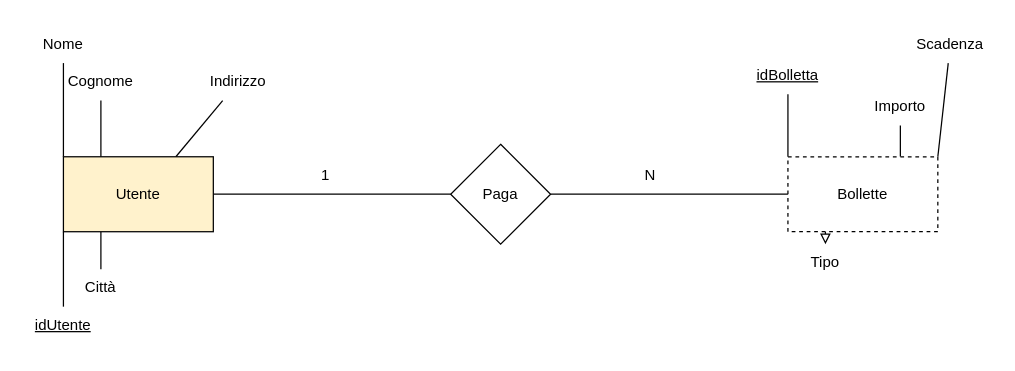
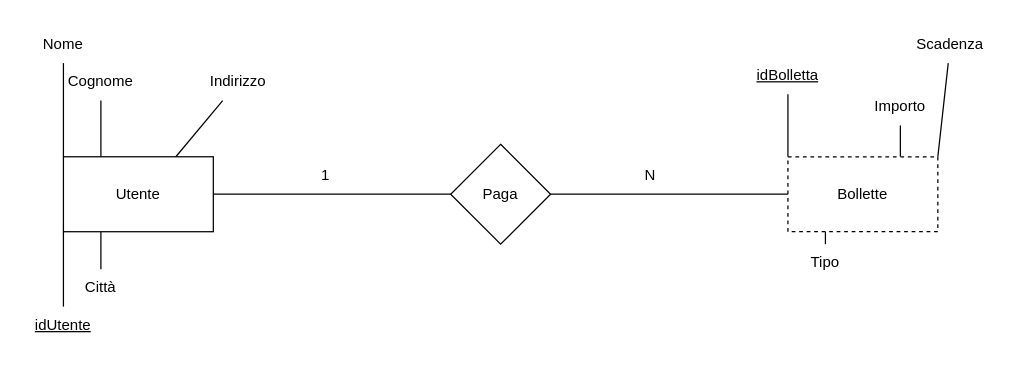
node "Utente": fillcolor #fff2cc -> #ffffff
edge "Bollette" -> "Tipo": arrowhead block -> none
